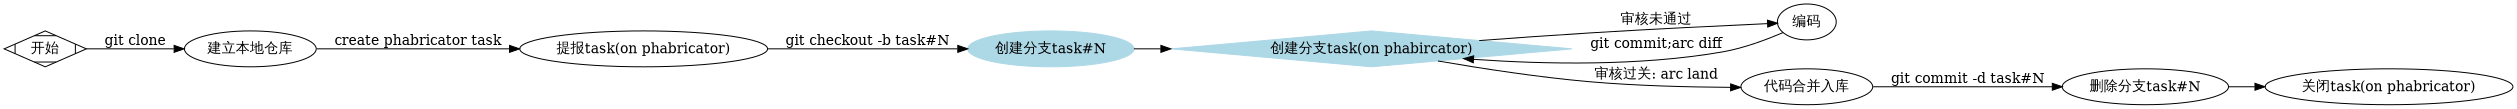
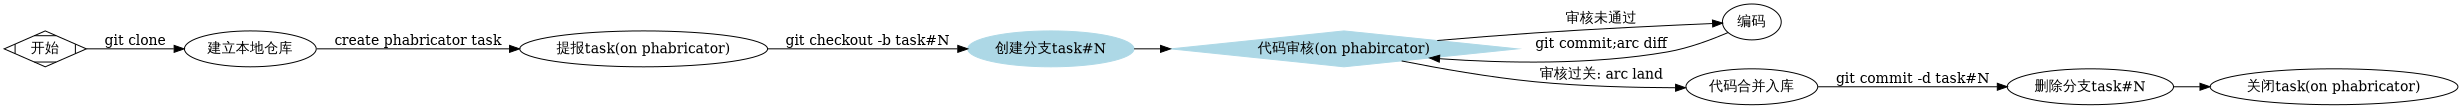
node "创建分支task(on phabircator)": label "创建分支task(on phabircator)" -> "代码审核(on phabircator)"
